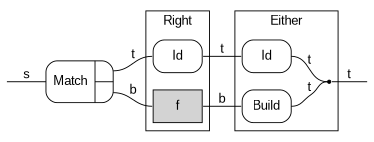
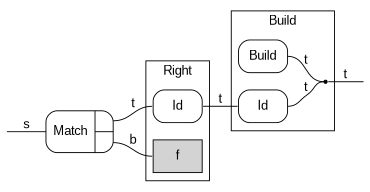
cluster "Either": label "Either" -> "Build"
edge "f" -- "Build": removed, label "b"
